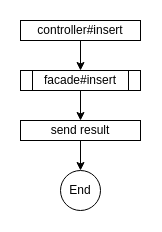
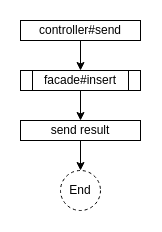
node "controller#insert": label "controller#insert" -> "controller#send"
node "End": style solid -> dashed
